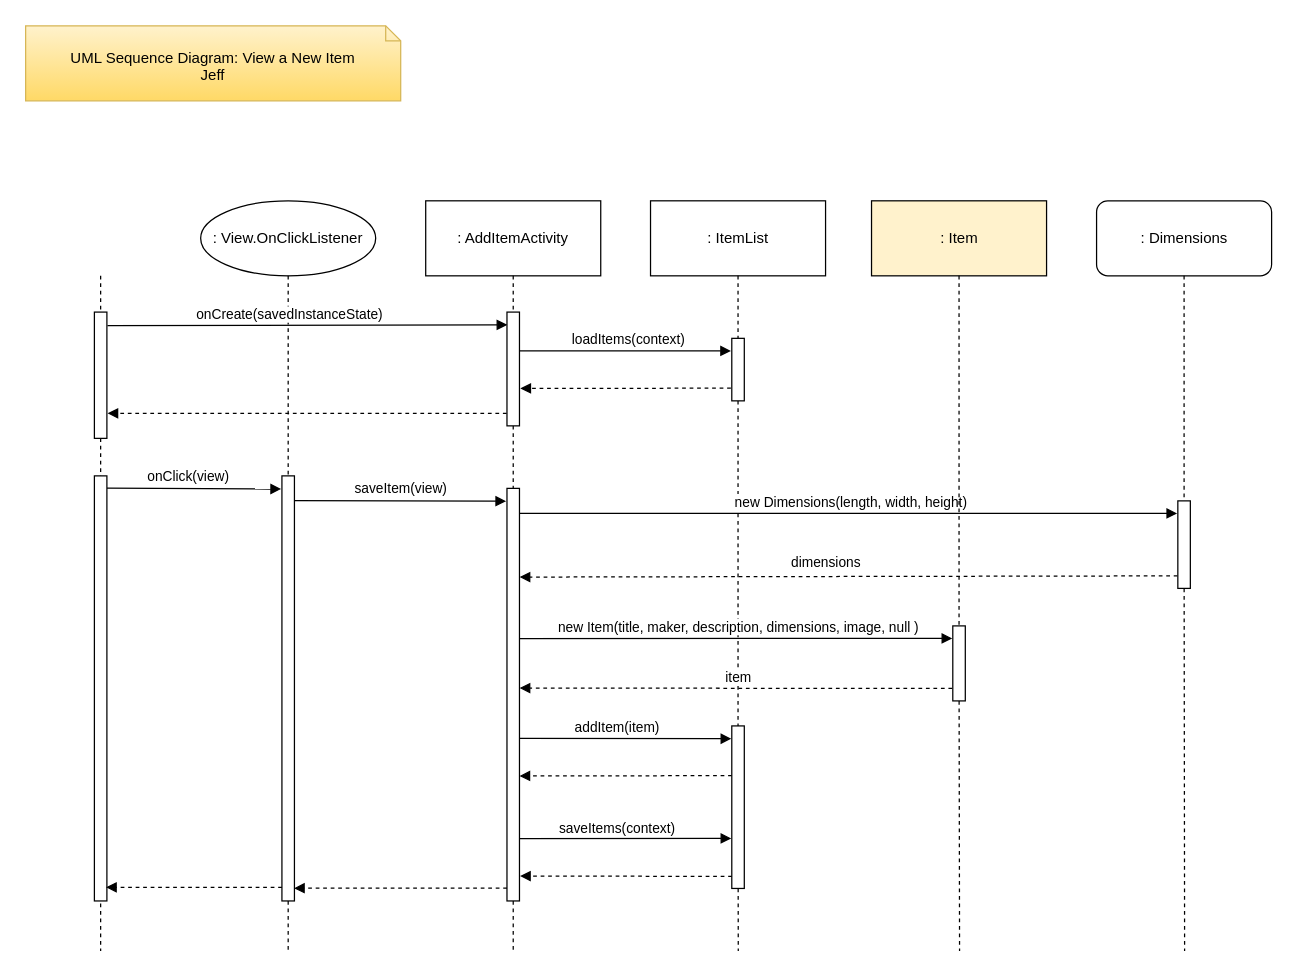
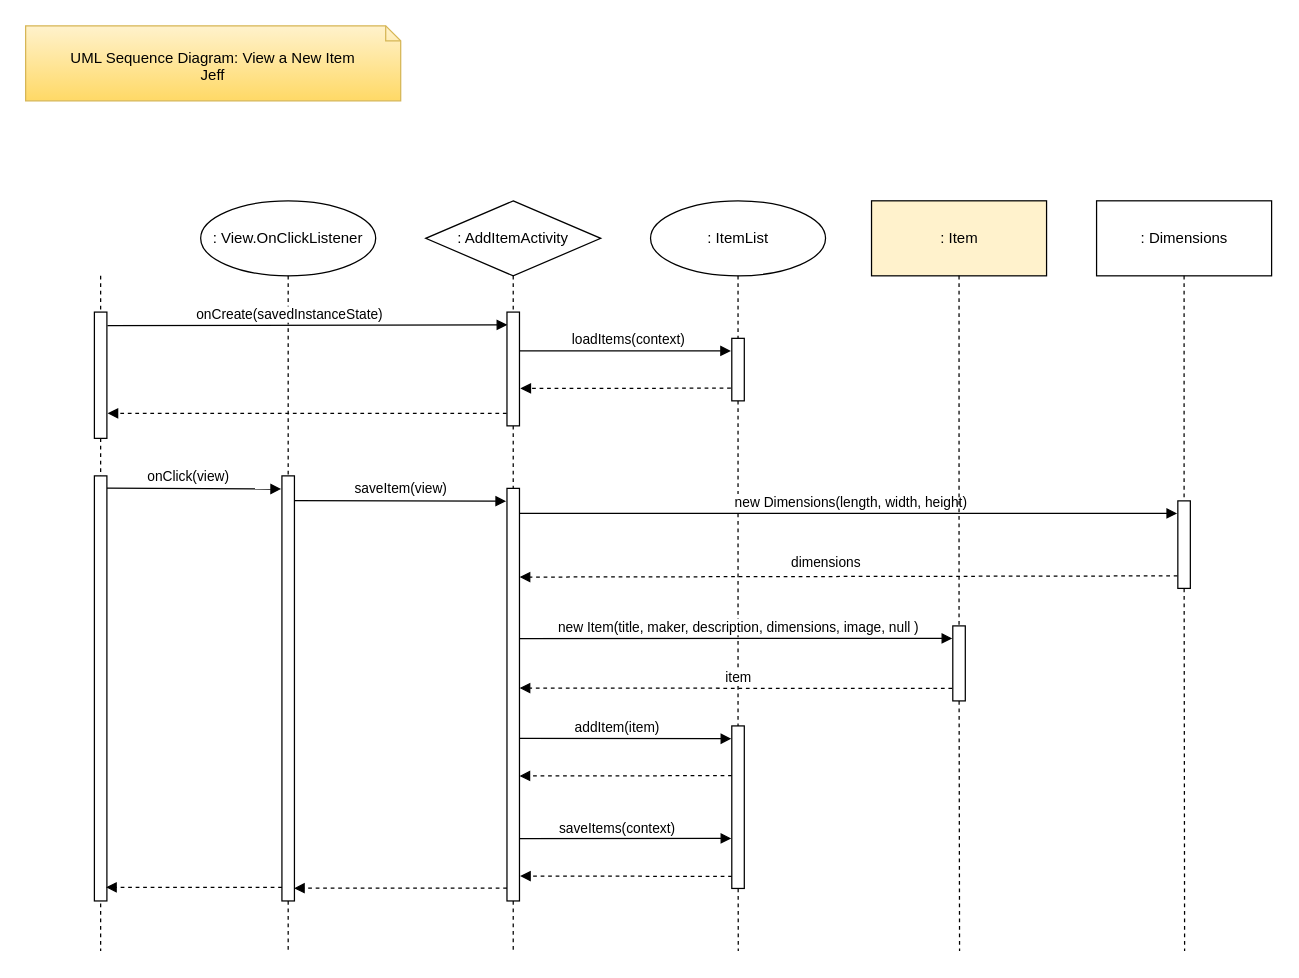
node ": AddItemActivity": shape rectangle -> diamond
node ": ItemList": shape rectangle -> ellipse
node ": Dimensions": shape rounded rectangle -> rectangle
